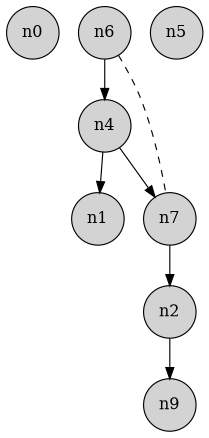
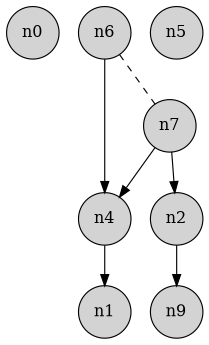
edge "n4" -> "n7": reversed
